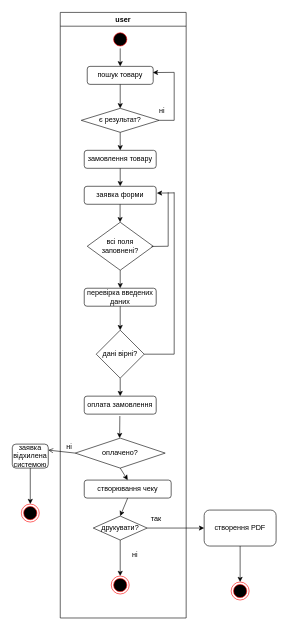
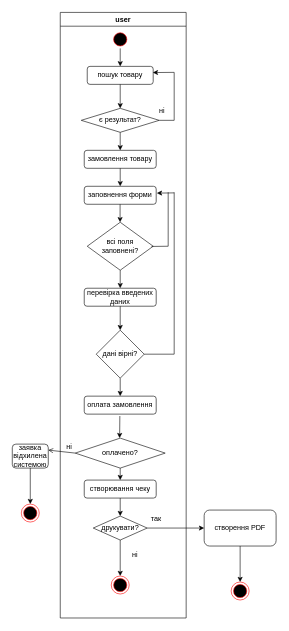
node "заявка форми": label "заявка форми" -> "заповнення форми"
node "створювання чеку": size 87x18 -> 72x18
